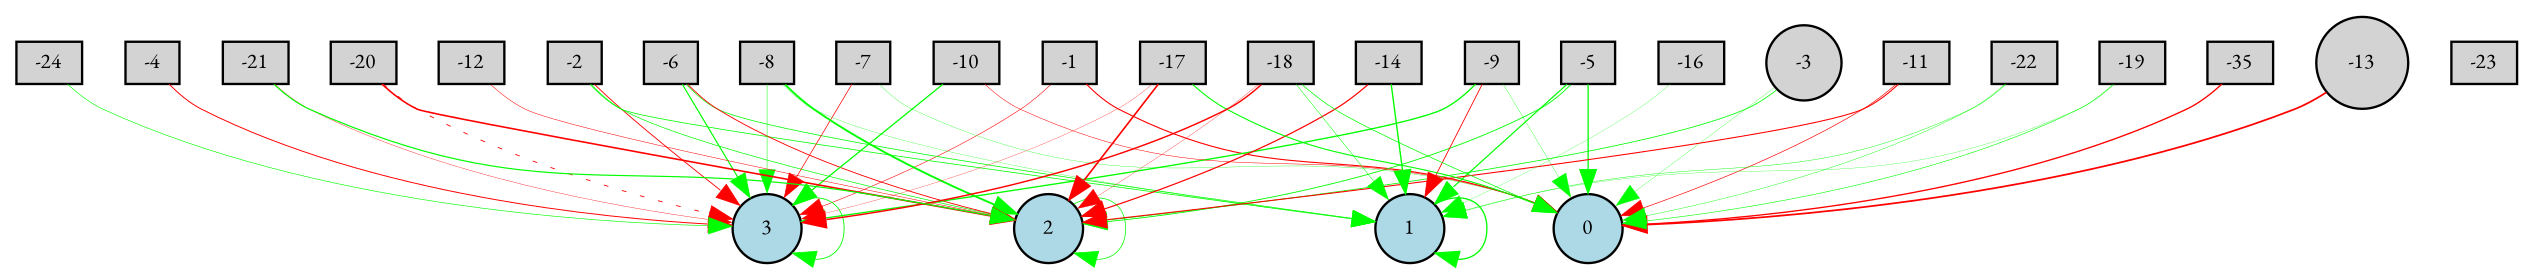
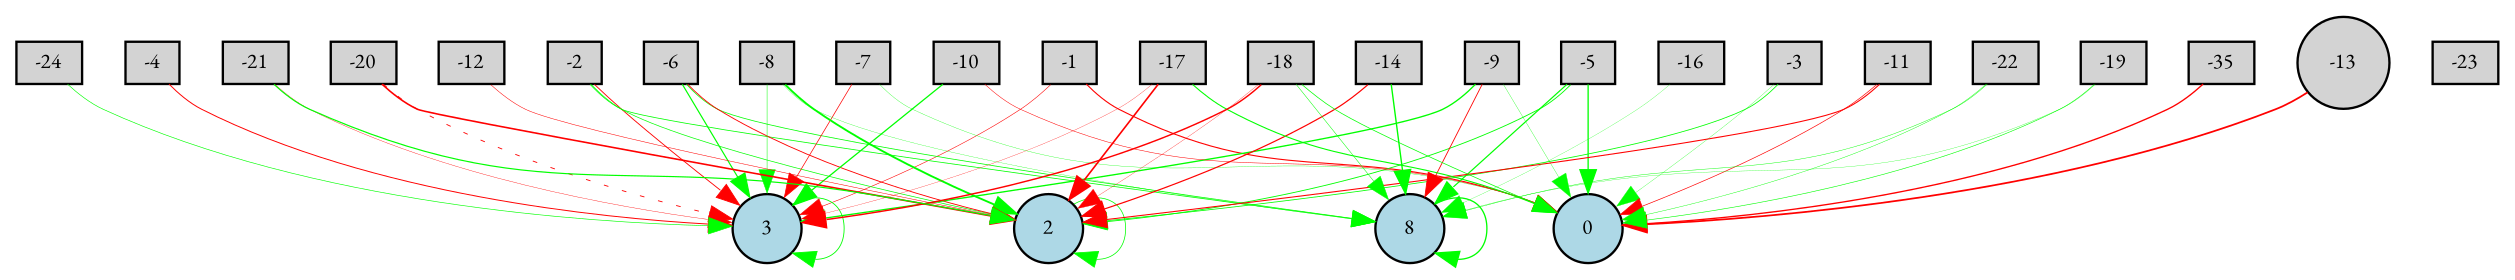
node "-3": shape circle -> box
node "1": label "1" -> "8"
